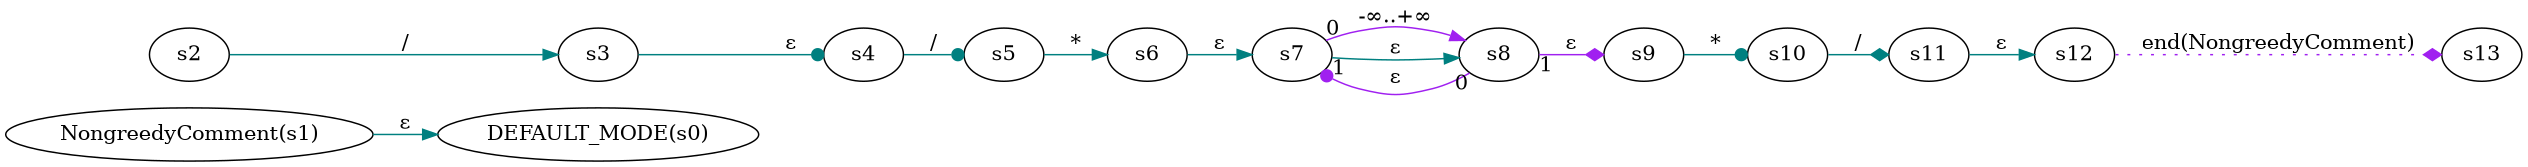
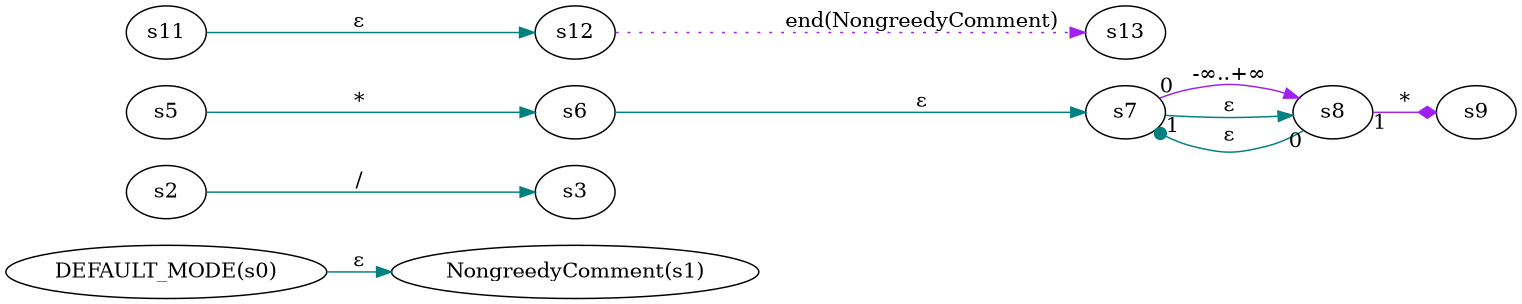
edge "s8" -> "s9": label "ε" -> "*"
node "s4": removed
node "s10": removed
edge "s12" -> "s13": arrowhead diamond -> normal
edge "s8" -> "s7": color purple -> teal
edge "NongreedyComment(s1)" -> "DEFAULT_MODE(s0)": reversed
